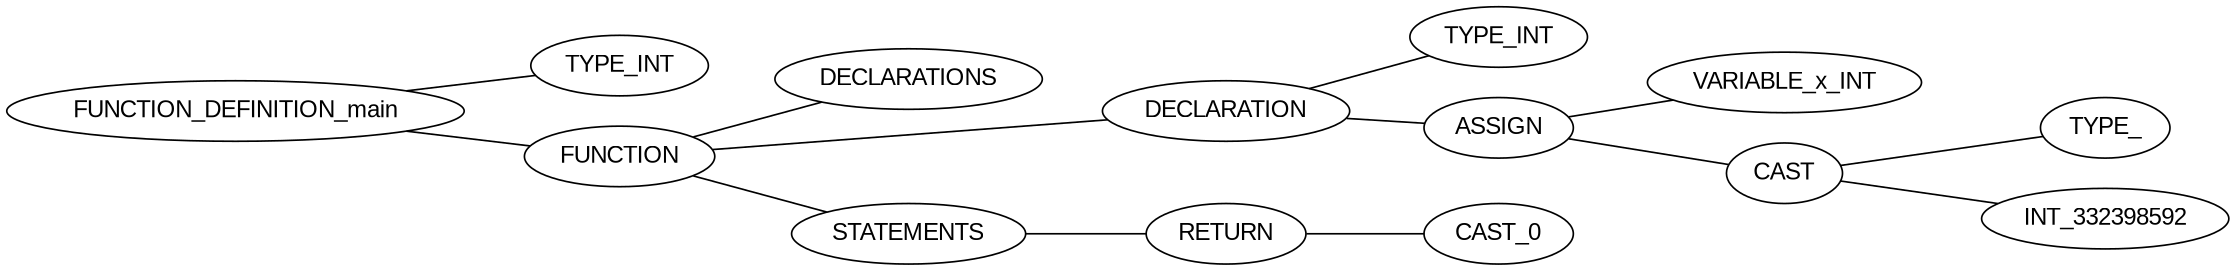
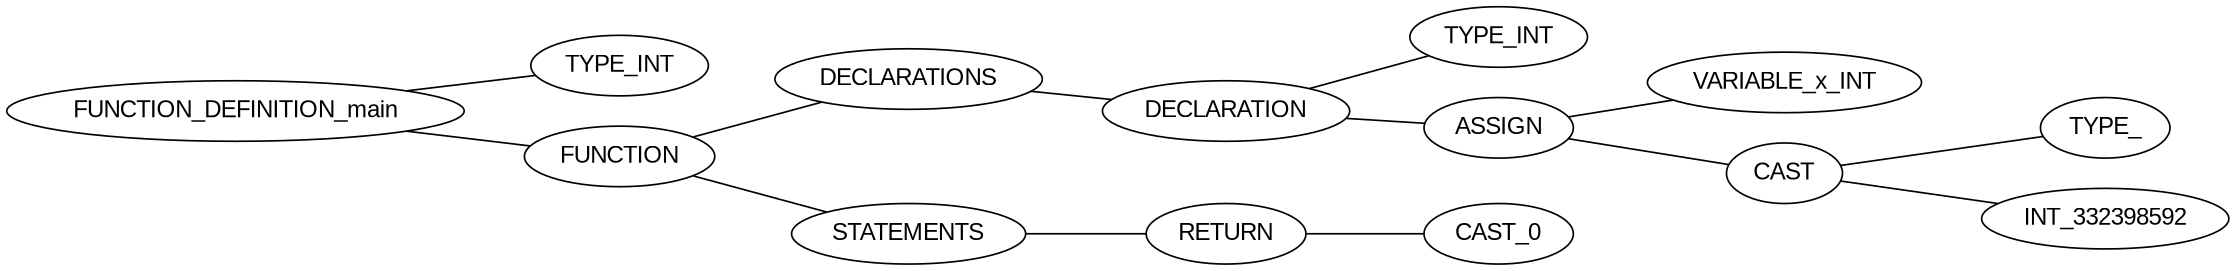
edge "DECLARATION" -- "FUNCTION": now "DECLARATION" -- "DECLARATIONS"
